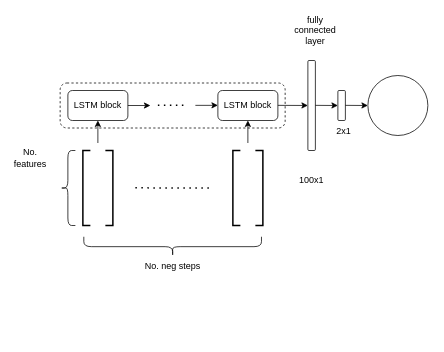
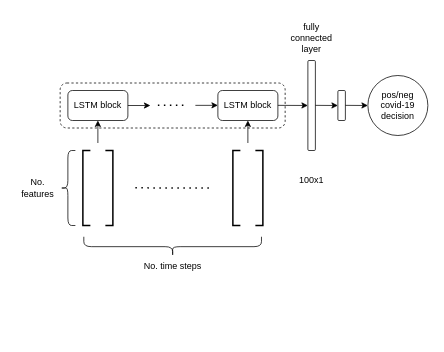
node "fully connected layer": moved (315, 30) -> (312, 38)
node "pos/neg covid-19 decision": added
node "2x1": removed
node "No. features": moved (30, 158) -> (38, 188)
node "No. neg steps": label "No. neg steps" -> "No. time steps"
